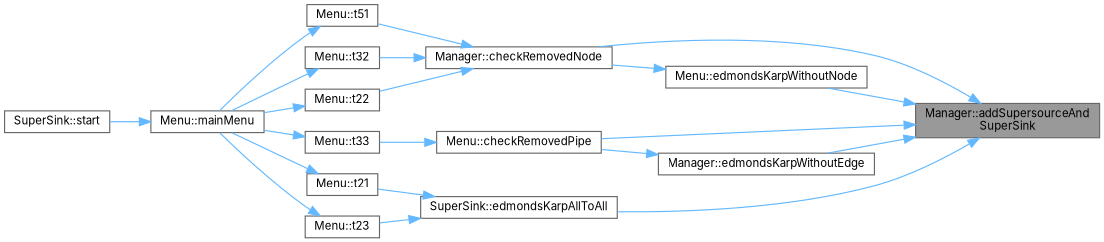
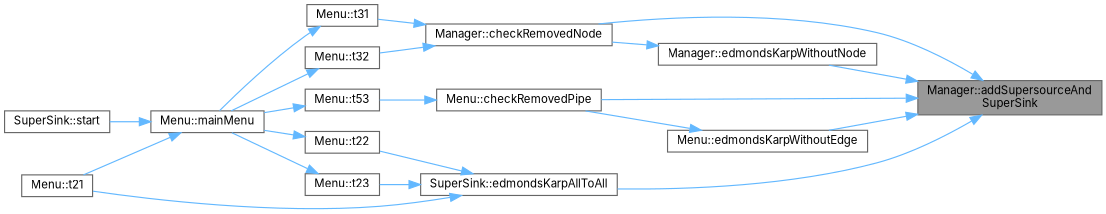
node "Menu::t51": label "Menu::t51" -> "Menu::t31"
node "Menu::edmondsKarpWithoutNode": label "Menu::edmondsKarpWithoutNode" -> "Manager::edmondsKarpWithoutNode"
edge "Menu::t22" -> "Manager::checkRemovedNode": now "Menu::t22" -> "SuperSink::edmondsKarpAllToAll"
node "Menu::t33": label "Menu::t33" -> "Menu::t53"
edge "Menu::mainMenu" -> "Menu::t21": reversed
node "Manager::edmondsKarpWithoutEdge": label "Manager::edmondsKarpWithoutEdge" -> "Menu::edmondsKarpWithoutEdge"
